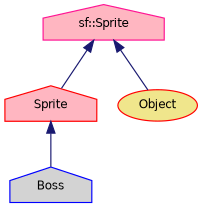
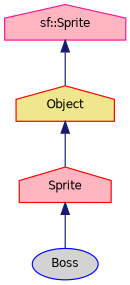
edge "Sprite" -> "sf::Sprite": now "Sprite" -> "Object"
node "Object": shape ellipse -> house
node "Boss": shape house -> ellipse
